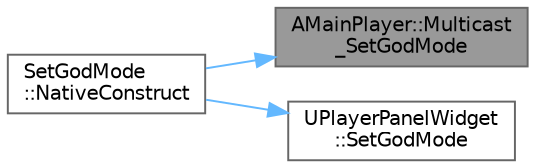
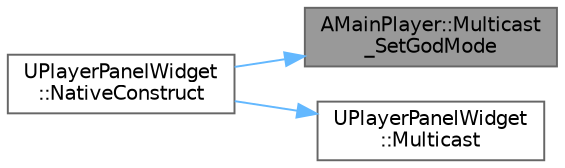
node "SetGodMode ::NativeConstruct": label "SetGodMode ::NativeConstruct" -> "UPlayerPanelWidget ::NativeConstruct"
node "UPlayerPanelWidget ::SetGodMode": label "UPlayerPanelWidget ::SetGodMode" -> "UPlayerPanelWidget ::Multicast"
